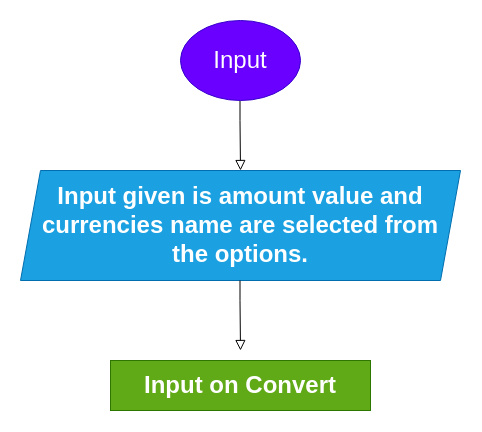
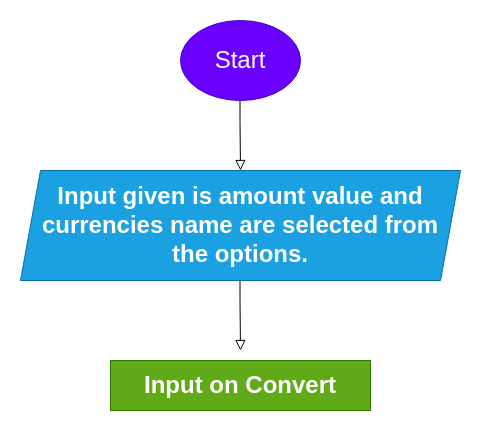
node "Input": label "Input" -> "Start"
